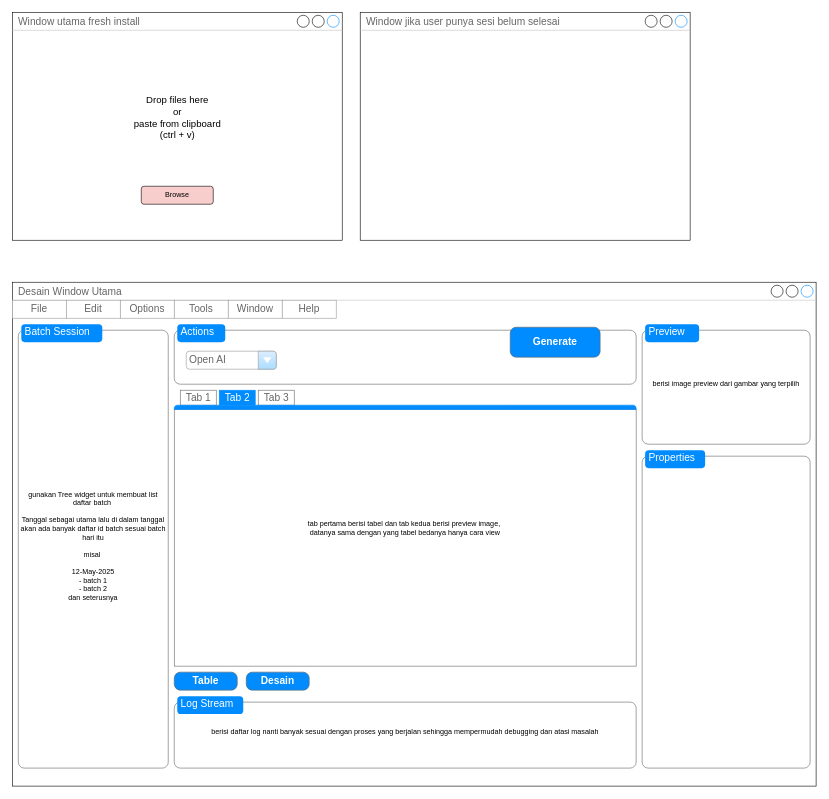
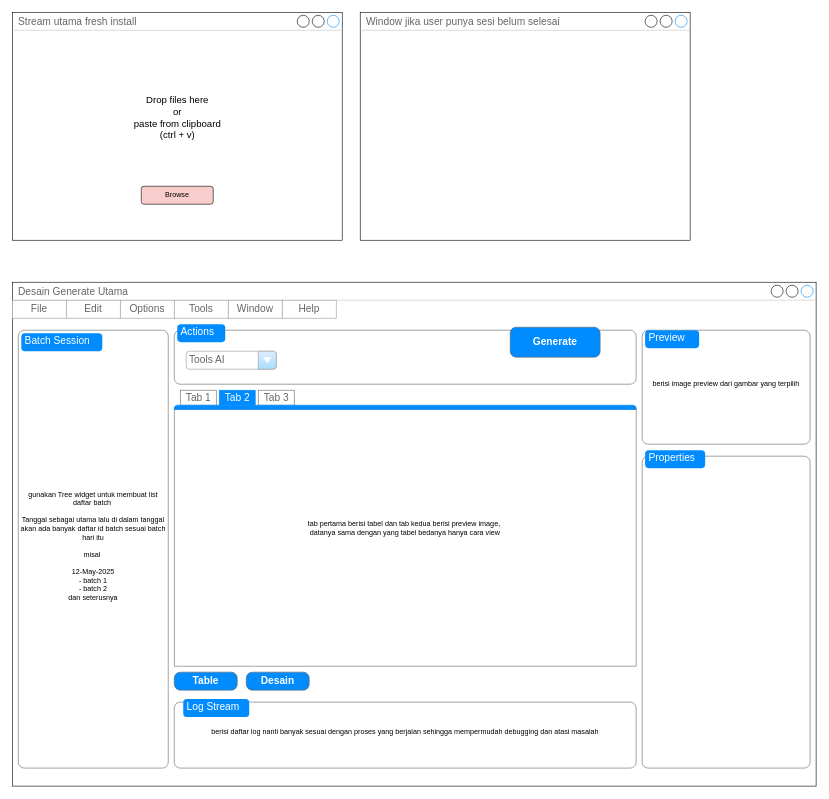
node "Window utama fresh install": label "Window utama fresh install" -> "Stream utama fresh install"
node "Desain Window Utama": label "Desain Window Utama" -> "Desain Generate Utama"
node "Batch Session": moved (62, 333) -> (62, 342)
node "Preview": moved (672, 333) -> (672, 339)
node "Open AI": label "Open AI" -> "Tools AI"
node "Log Stream": moved (210, 705) -> (216, 708)
